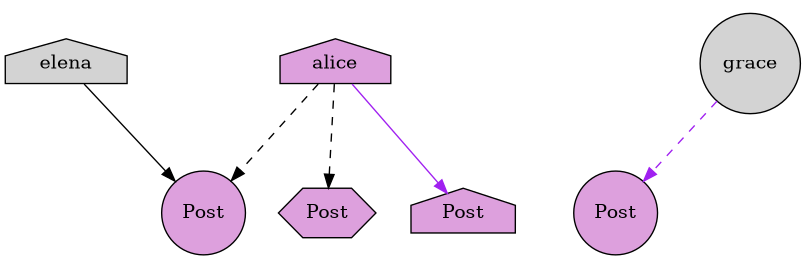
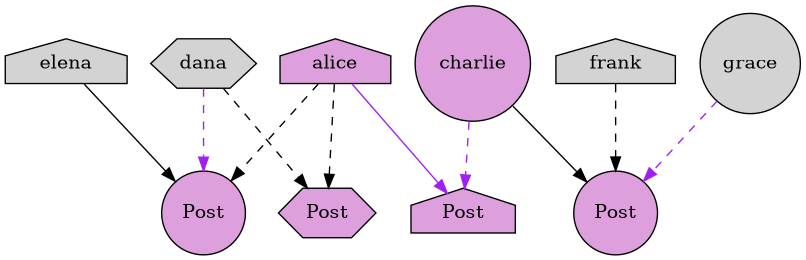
node "dana": added
node "charlie": added
node "frank": added
